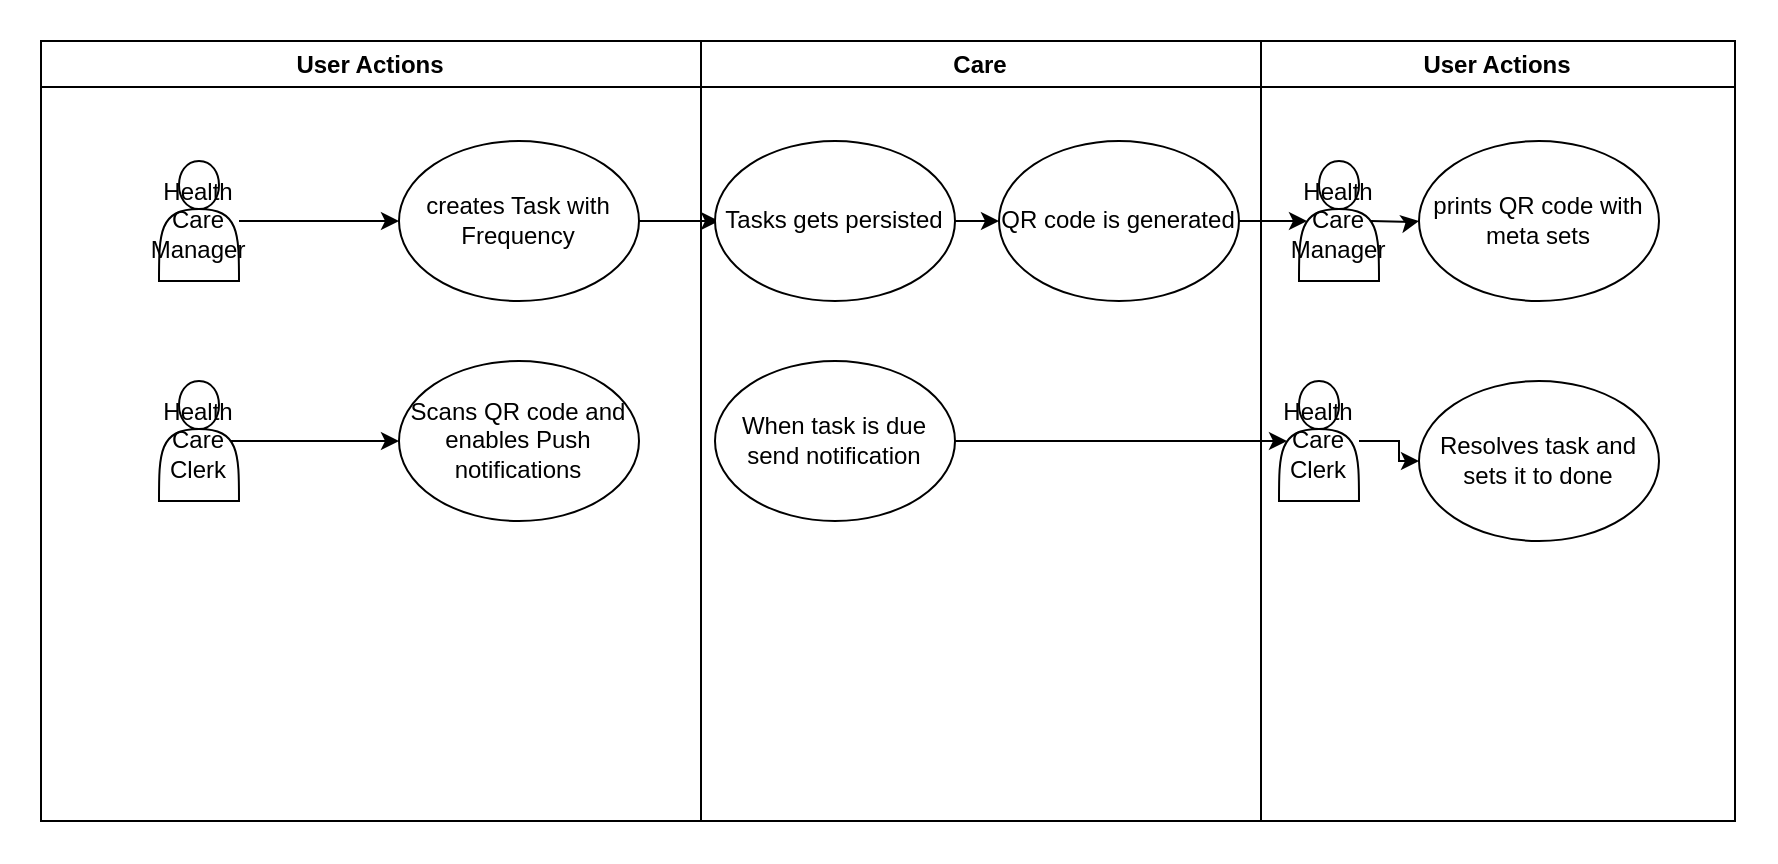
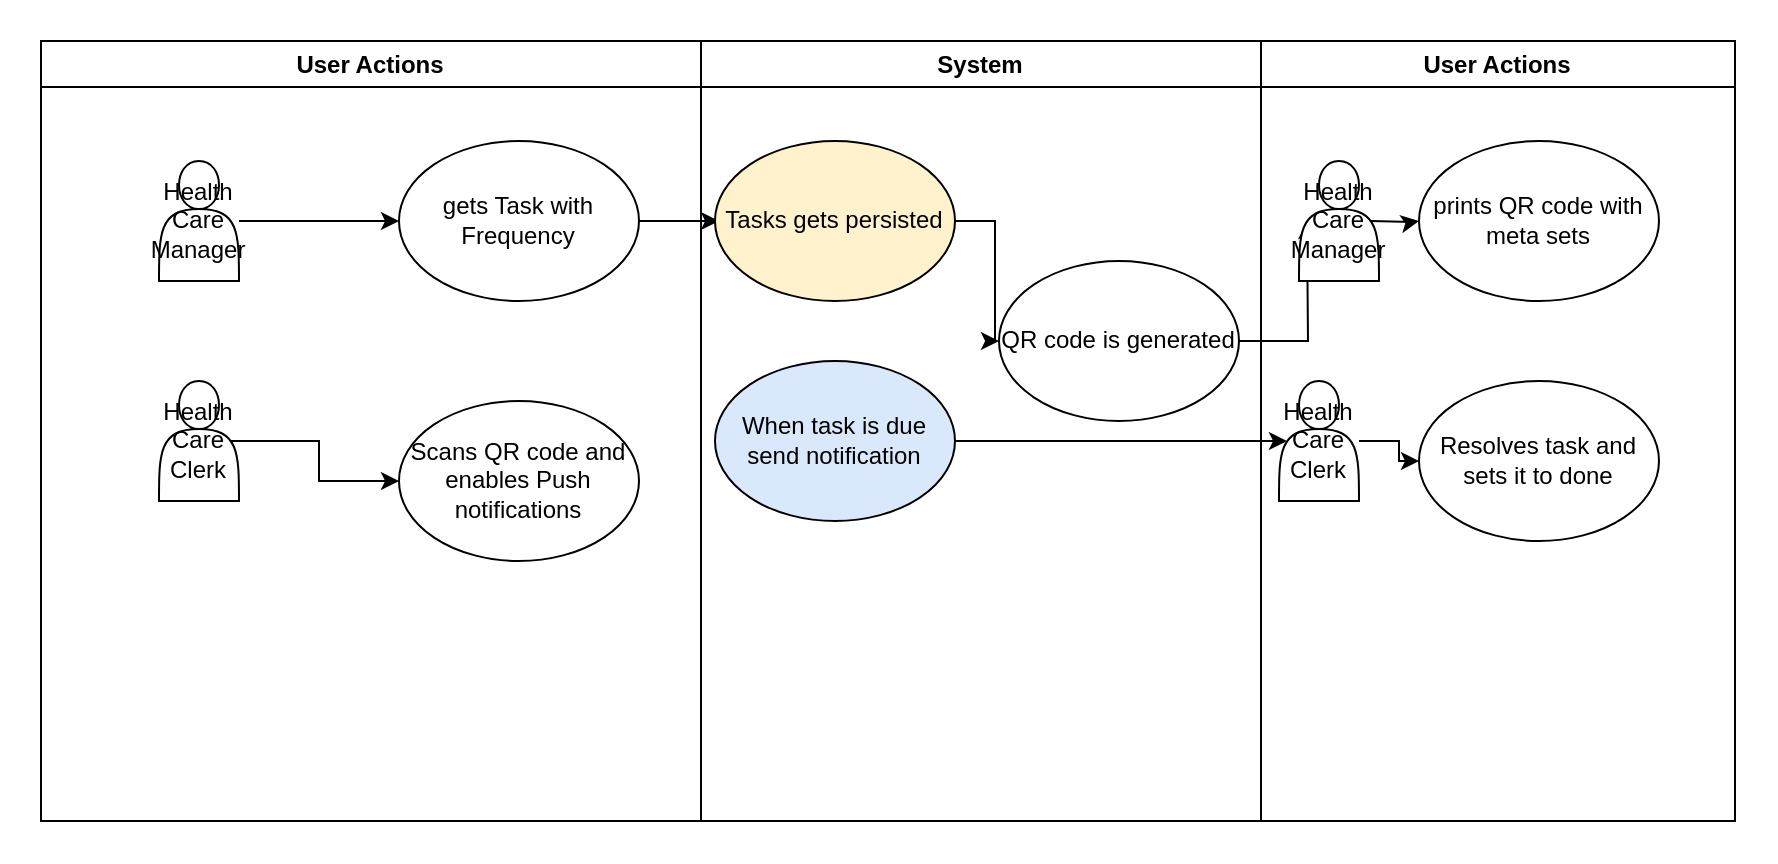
node "Care": label "Care" -> "System"
node "creates Task with Frequency": label "creates Task with Frequency" -> "gets Task with Frequency"
node "Tasks gets persisted": fillcolor #ffffff -> #fff2cc
node "QR code is generated": moved (1119, 221) -> (1119, 341)
node "Scans QR code and enables Push notifications": moved (519, 441) -> (519, 481)
node "When task is due send notification": fillcolor #ffffff -> #dae8fc
